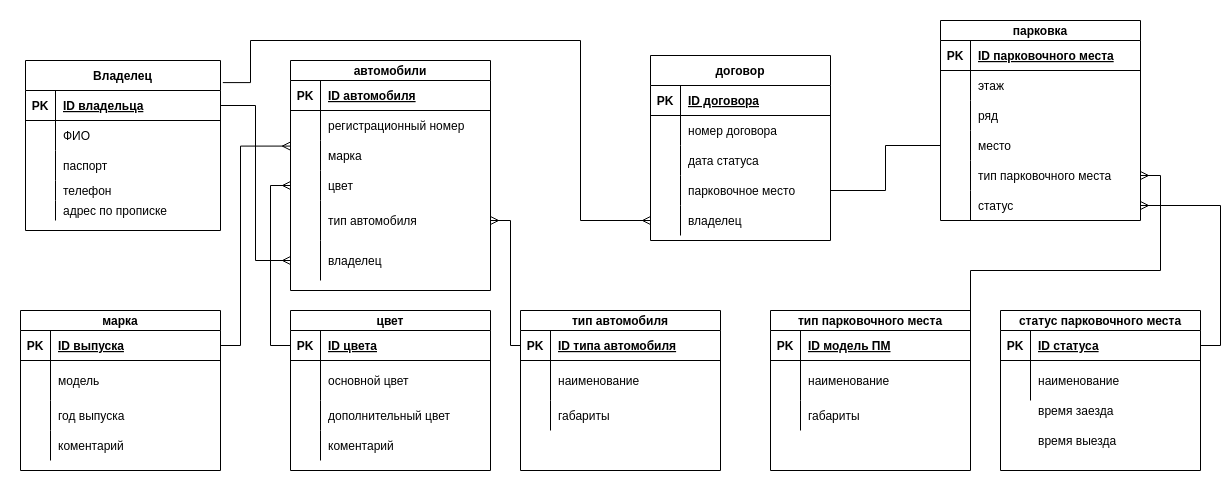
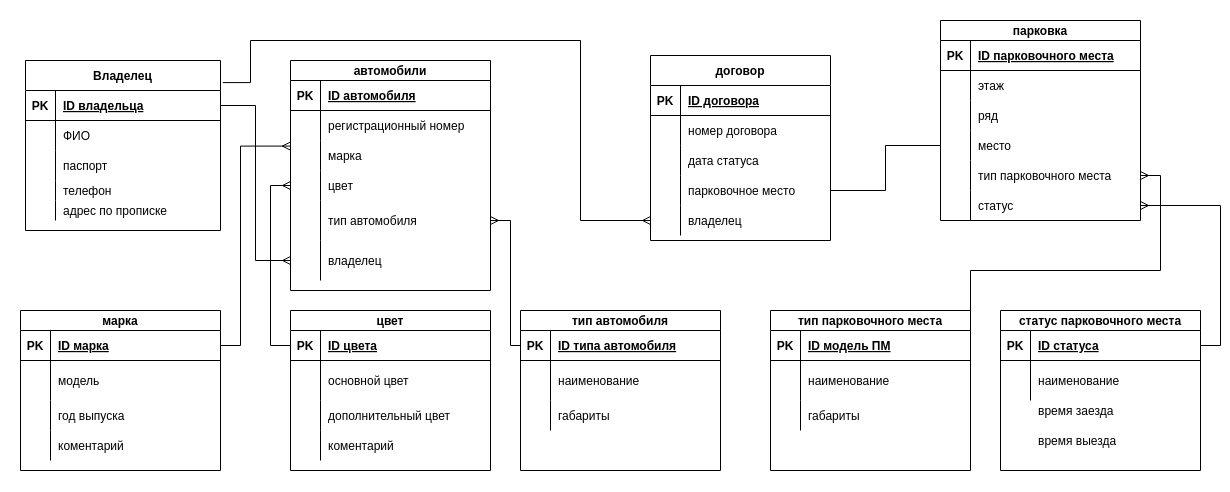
node "ID выпуска": label "ID выпуска" -> "ID марка"
